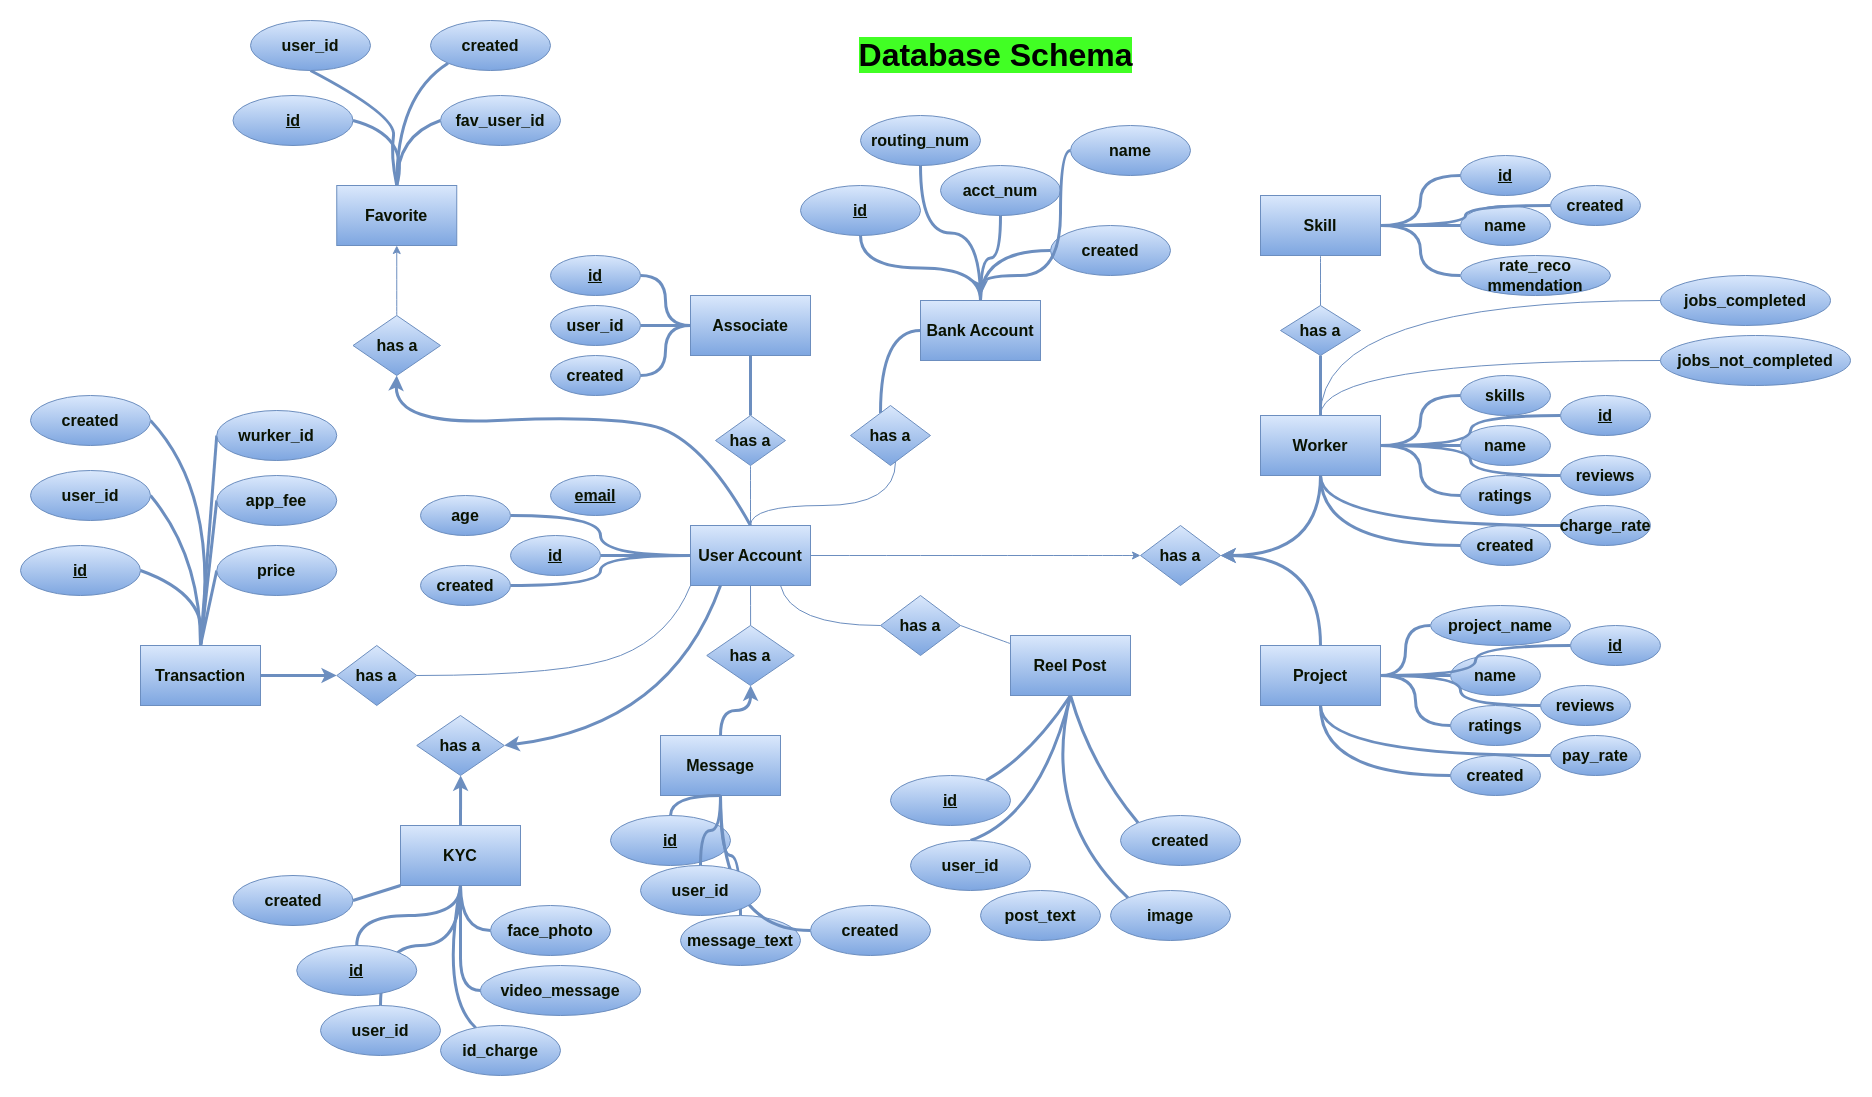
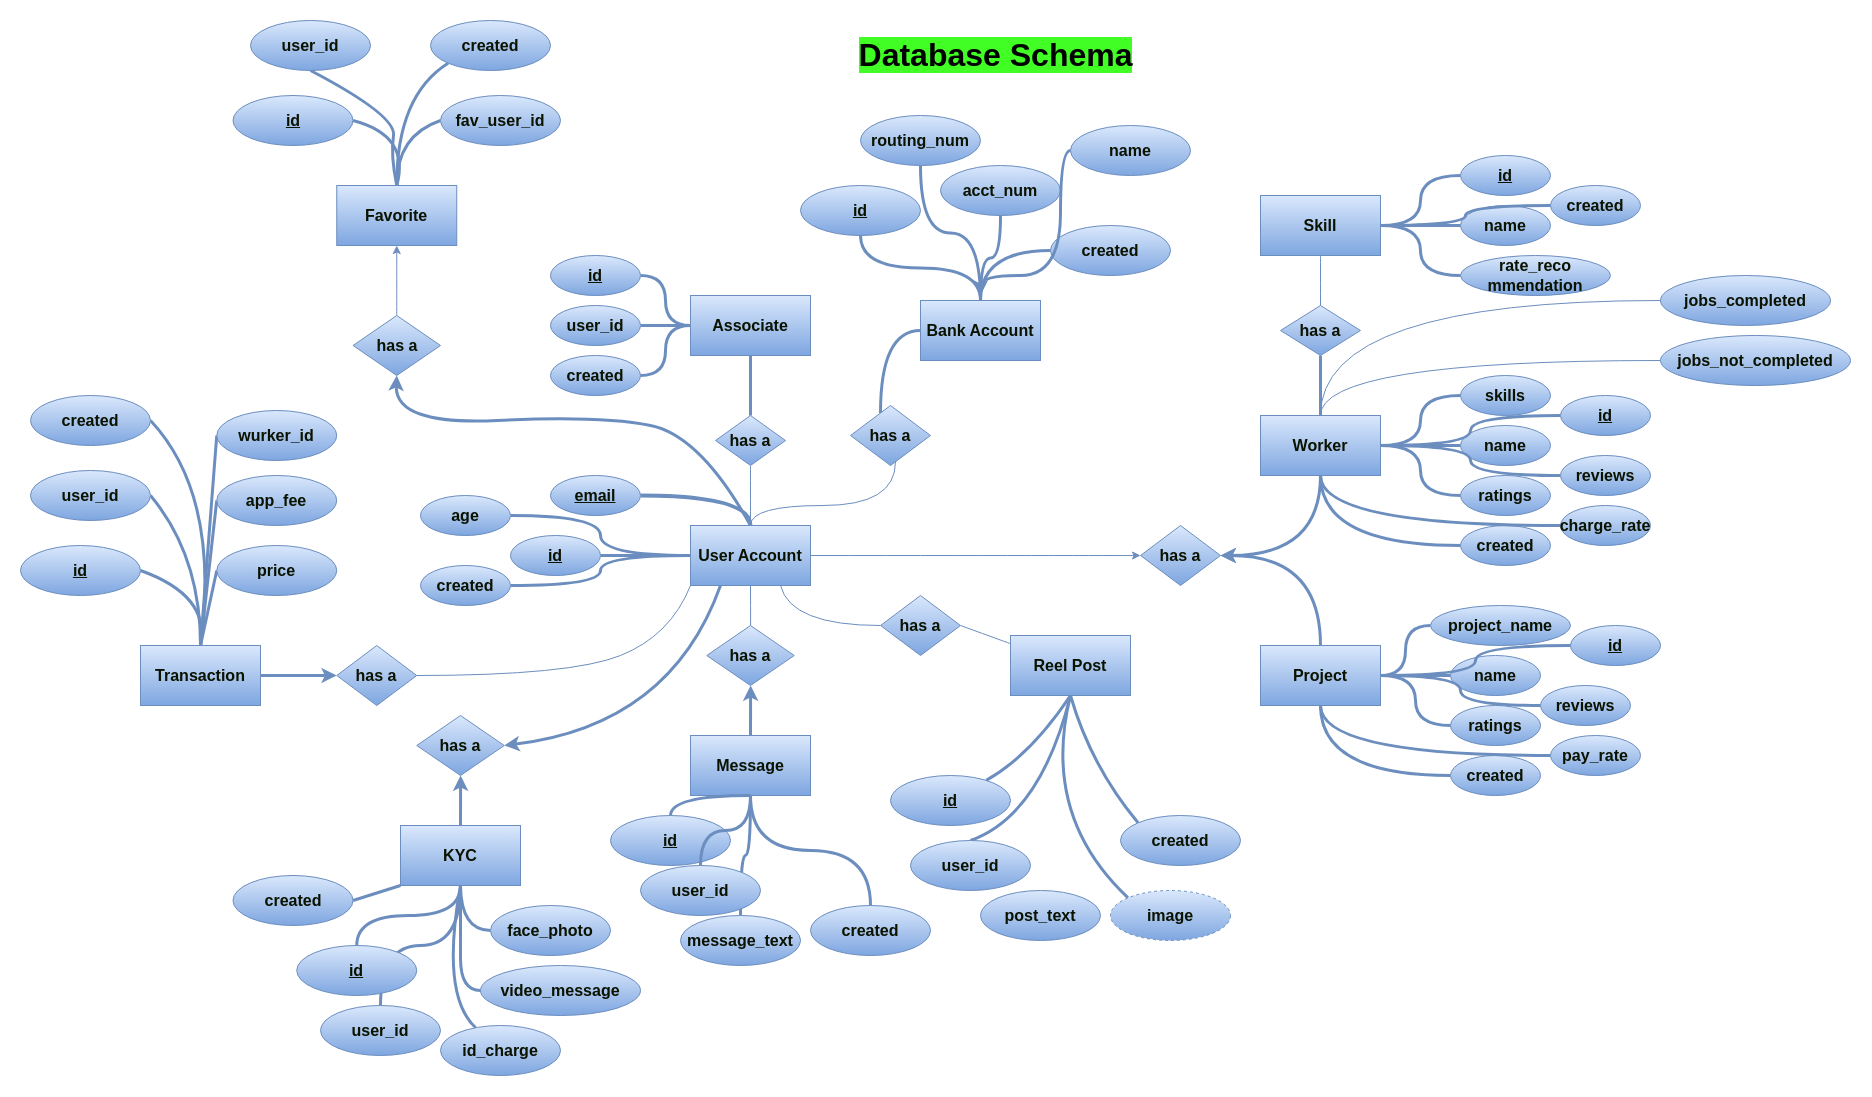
edge "email" -- "User Account": added
node "Message": moved (721, 766) -> (751, 766)
node "image": style solid -> dashed
